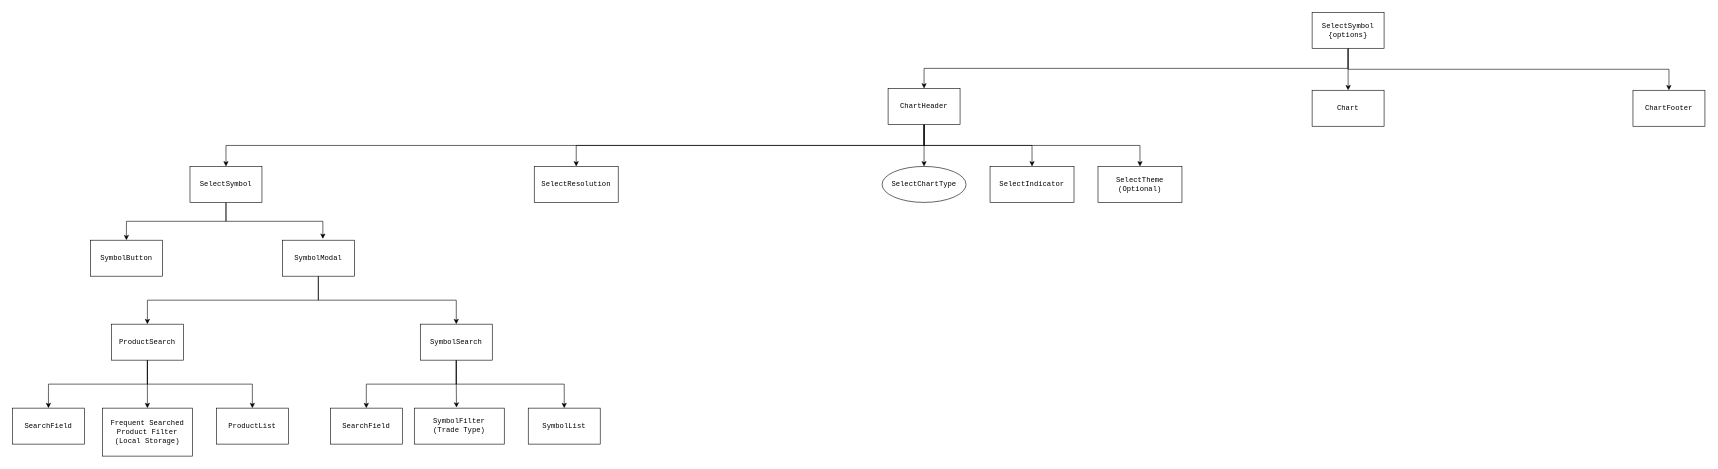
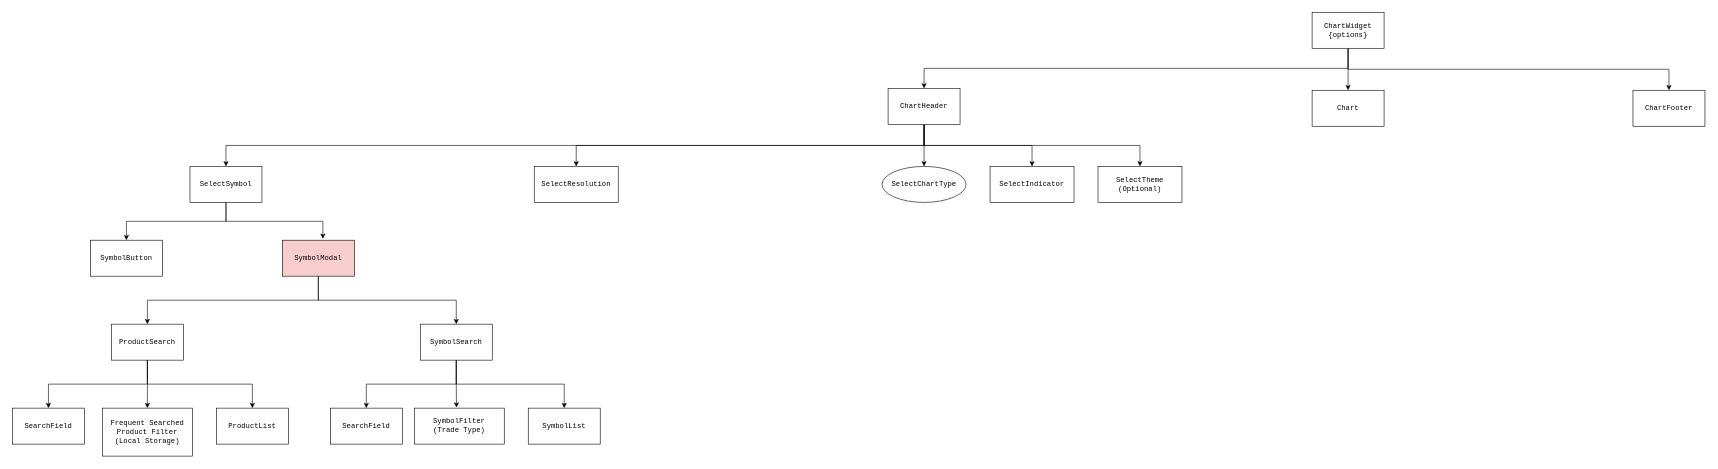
node "SelectSymbol {options}": label "SelectSymbol {options}" -> "ChartWidget {options}"
node "SymbolModal": fillcolor #ffffff -> #f8cecc
